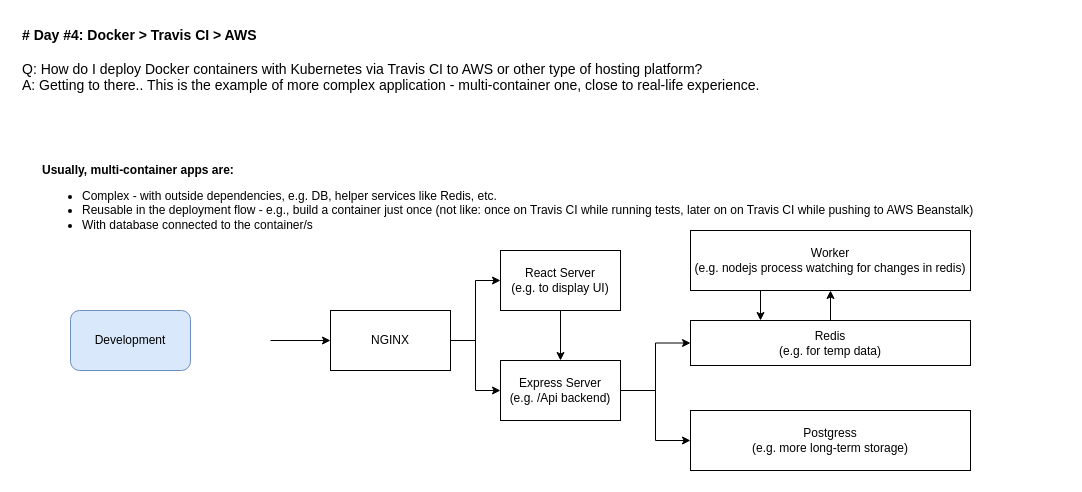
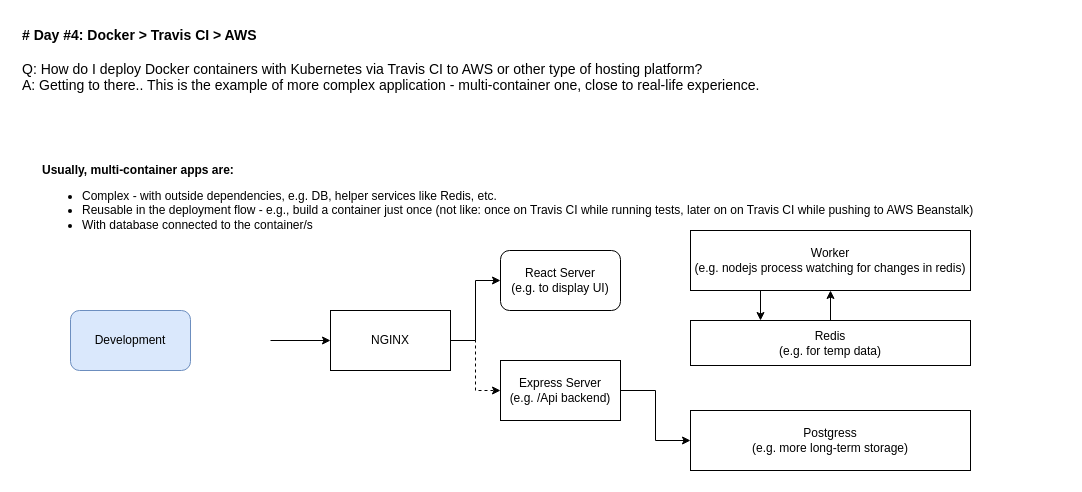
node "React Server (e.g. to display UI)": shape rectangle -> rounded rectangle
edge "React Server (e.g. to display UI)" -> "Express Server (e.g. /Api backend)": removed
edge "Express Server (e.g. /Api backend)" -> "Redis (e.g. for temp data)": removed
edge "NGINX" -> "Express Server (e.g. /Api backend)": style solid -> dashed
